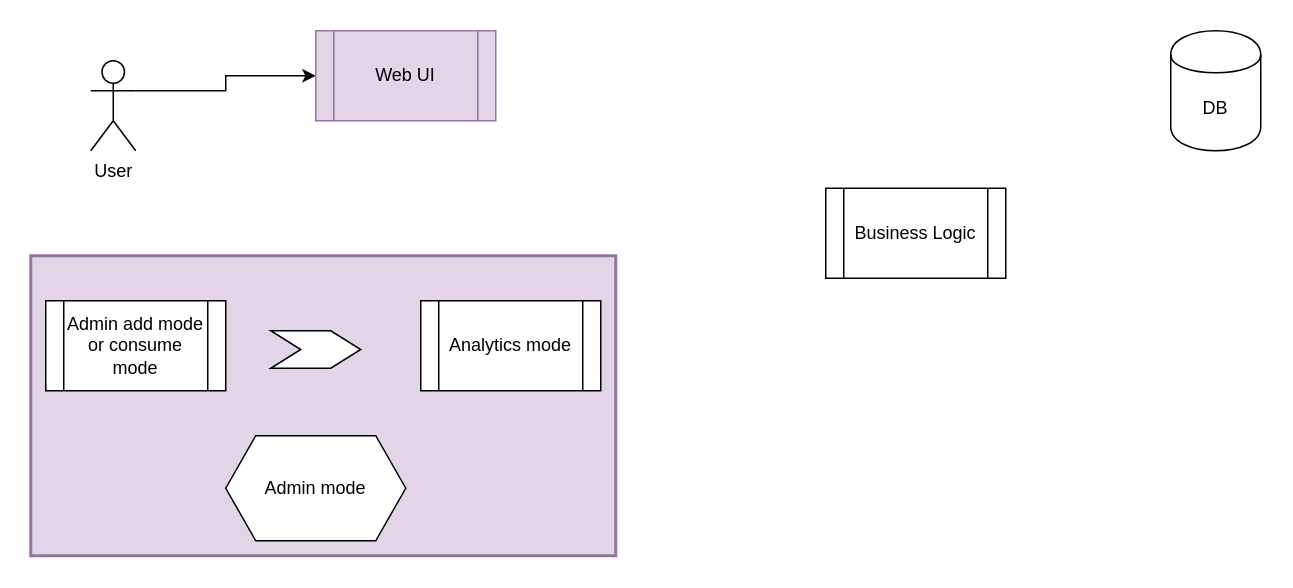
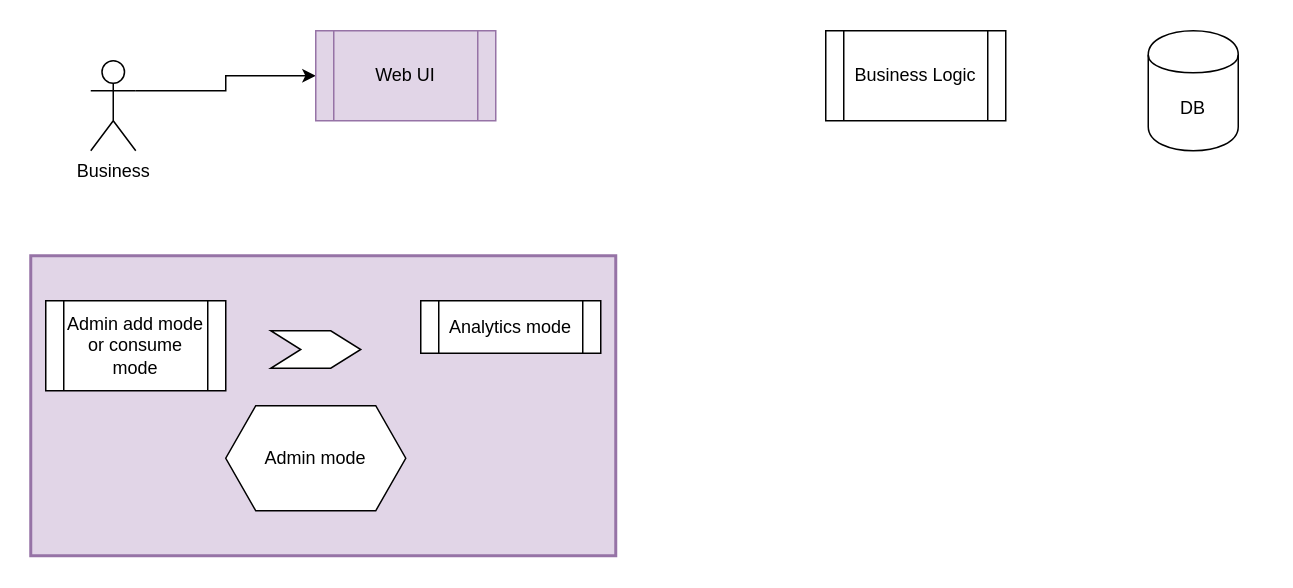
node "DB": moved (1216, 91) -> (1193, 91)
node "User": label "User" -> "Business"
node "Business Logic": moved (916, 233) -> (916, 76)
node "Analytics mode": size 180x90 -> 180x53
node "Admin mode": moved (316, 488) -> (316, 458)
